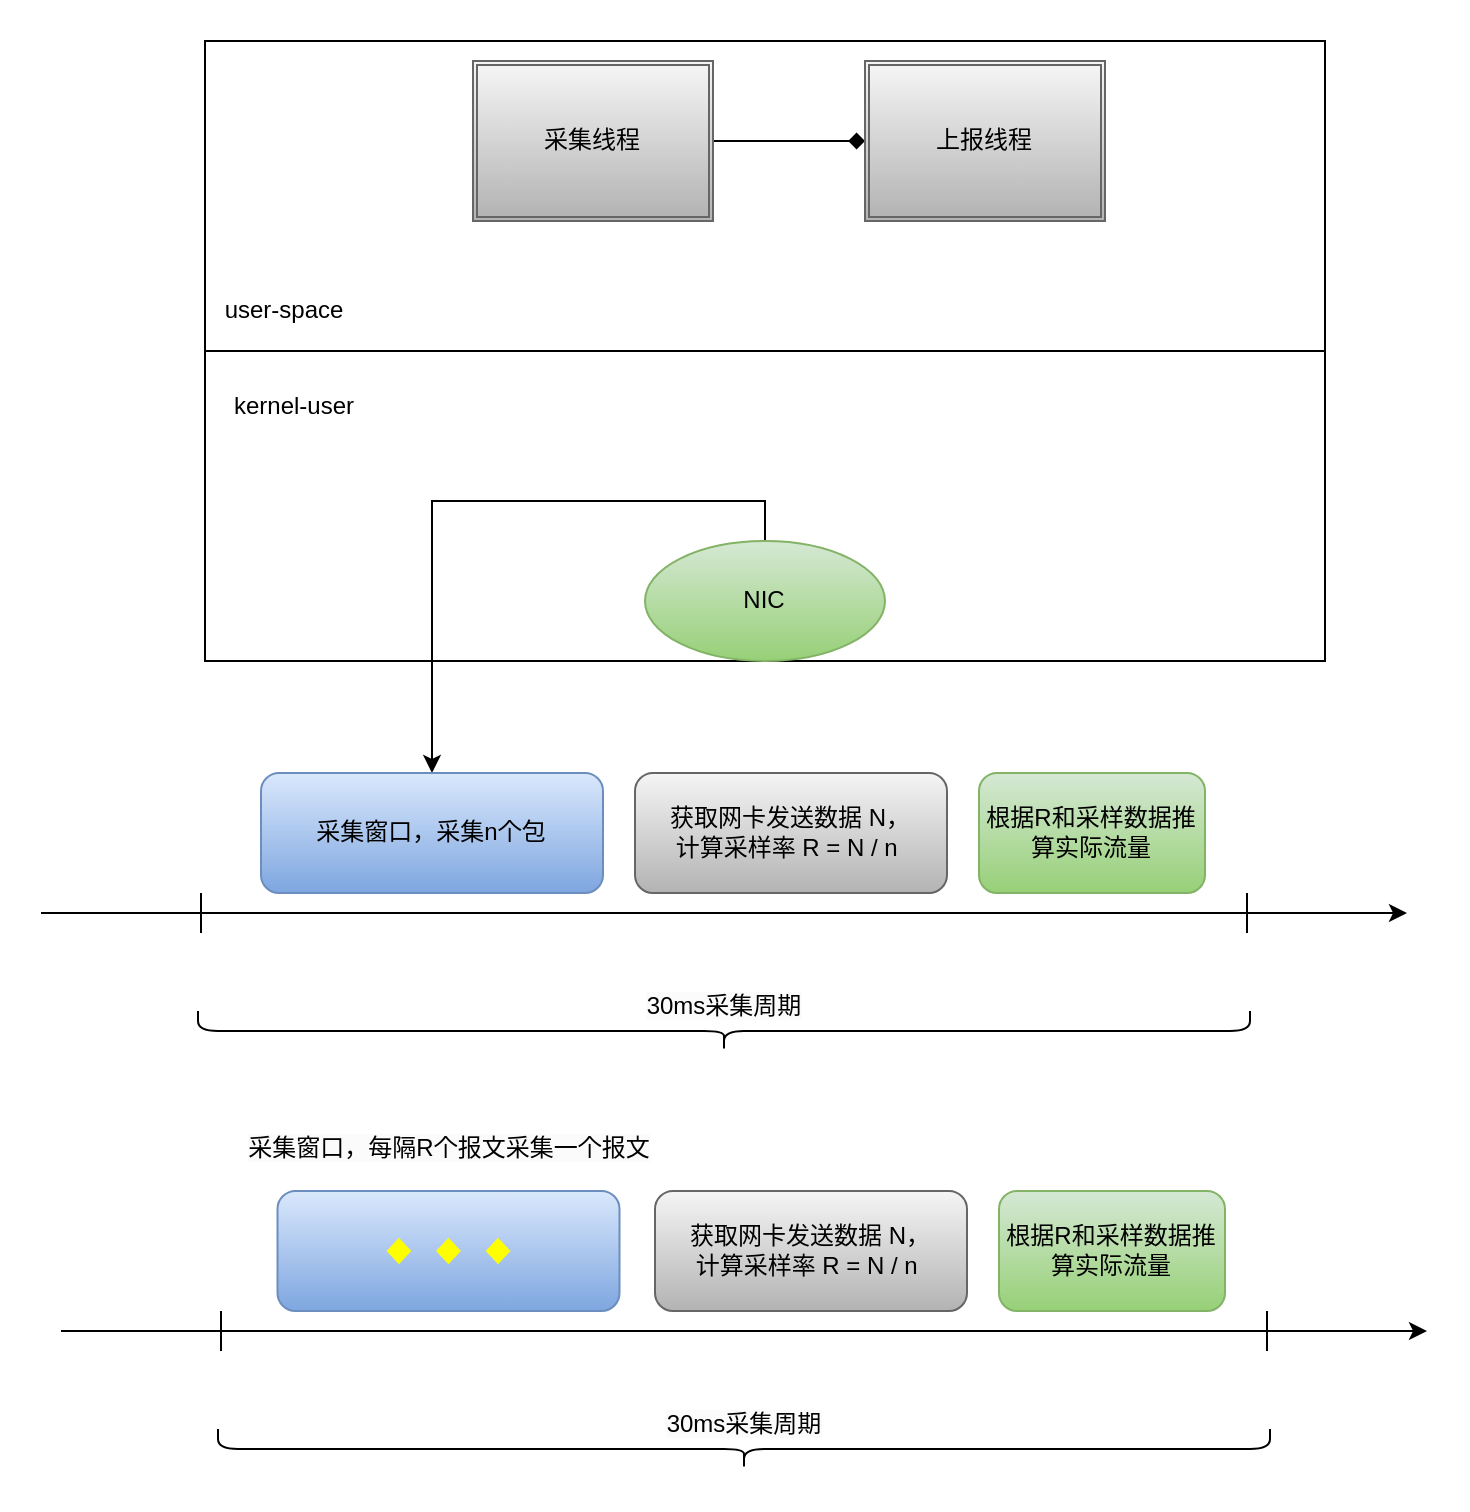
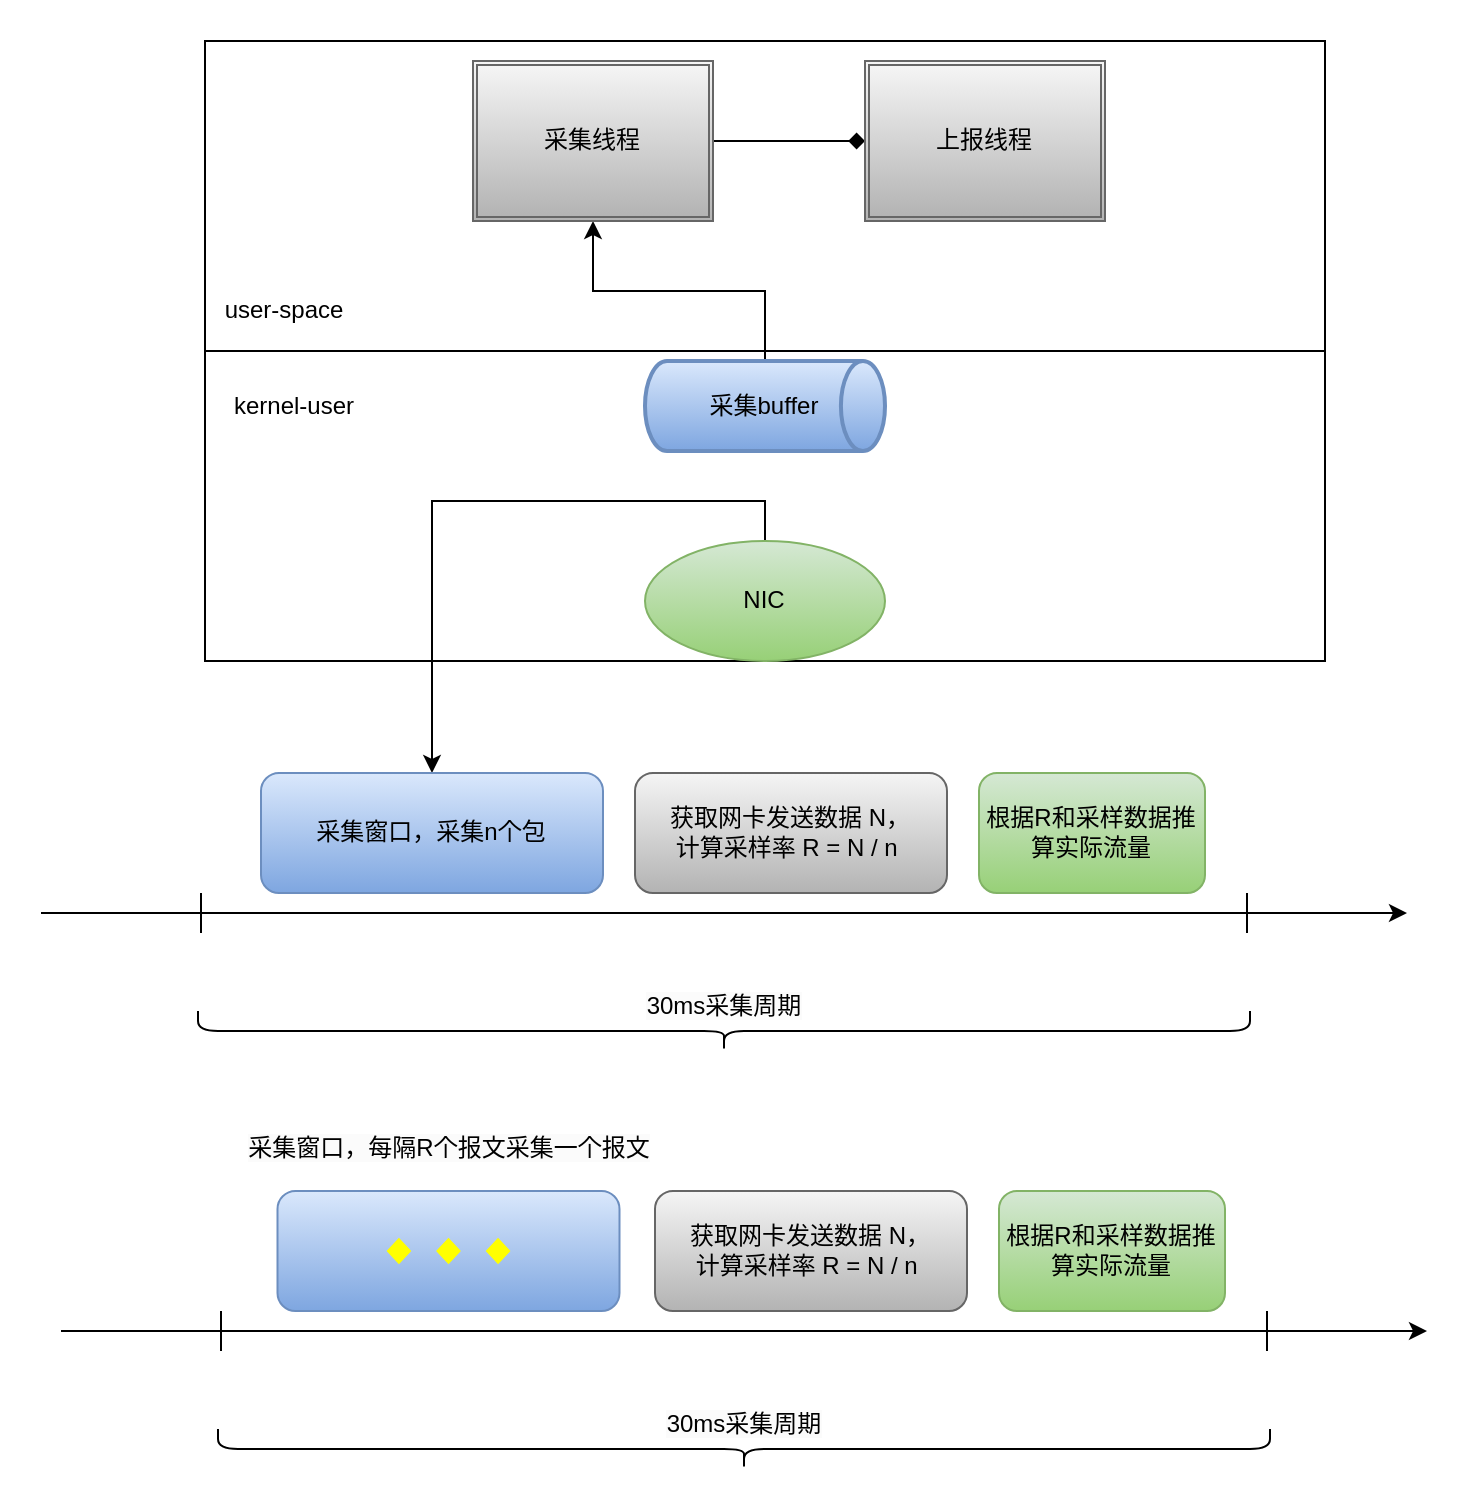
edge "采集buffer" -> "采集线程": added
node "采集buffer": added
